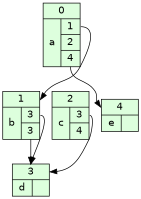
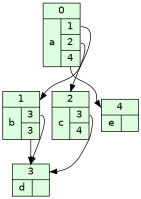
edge "0" -> "2": added
